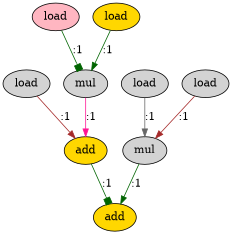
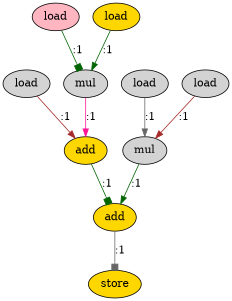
node "store": added
